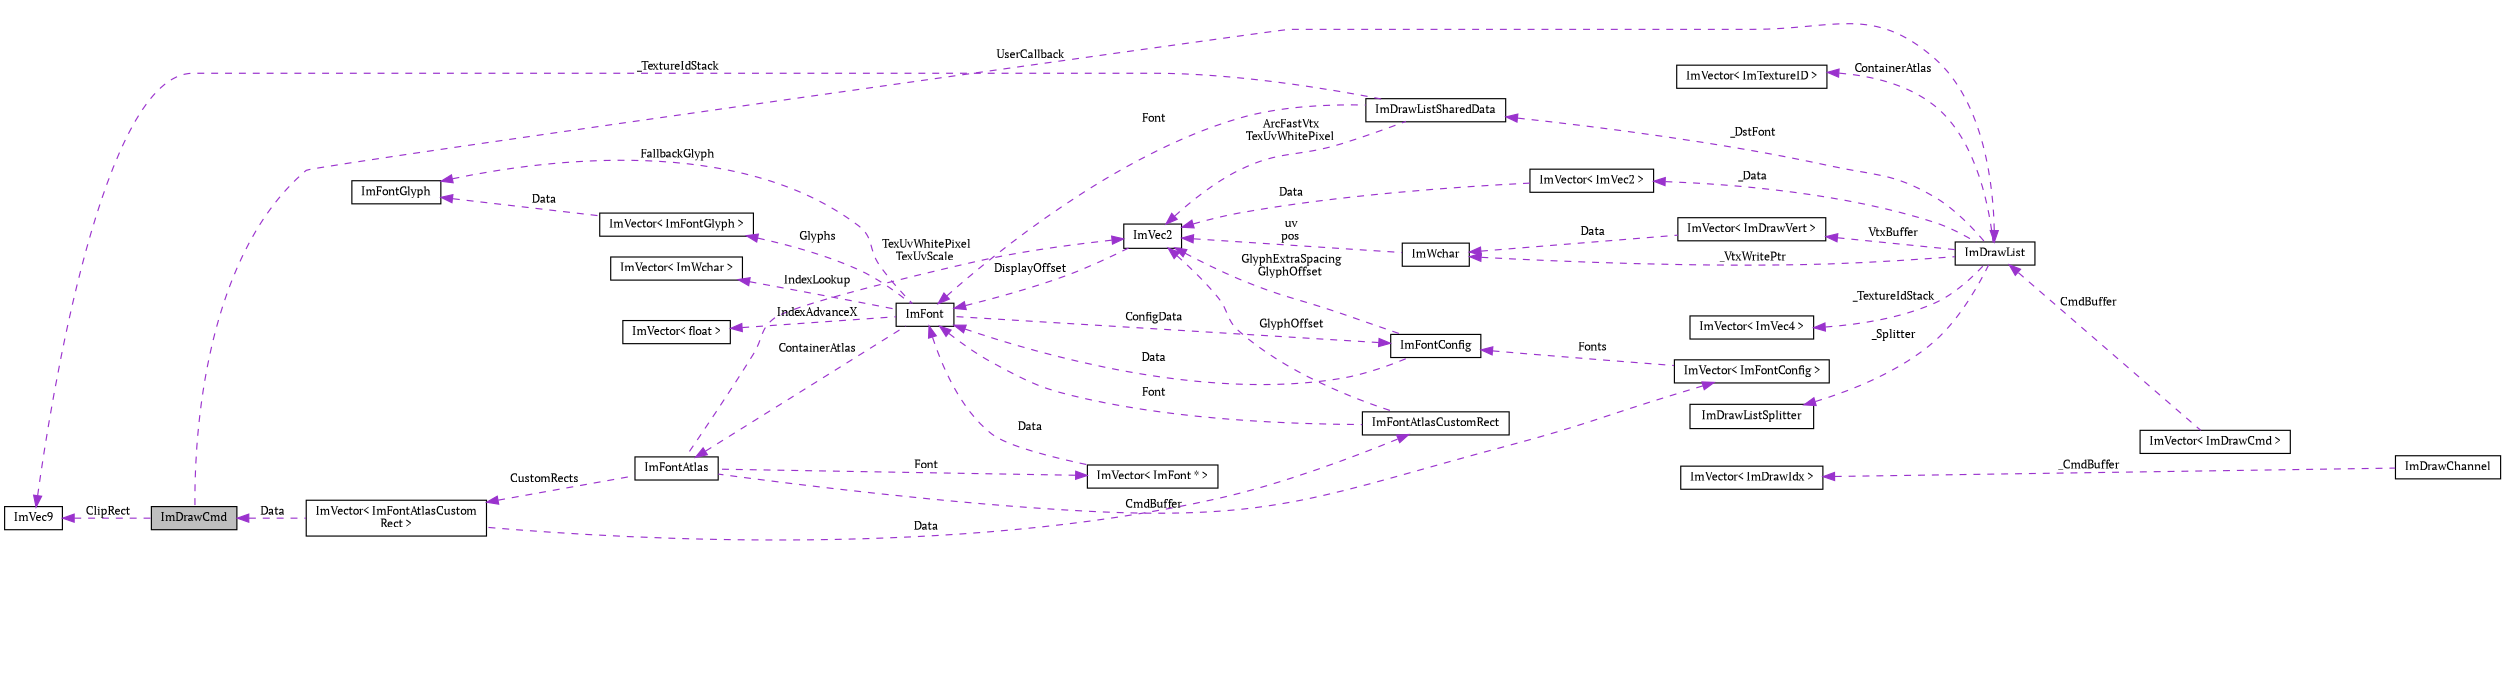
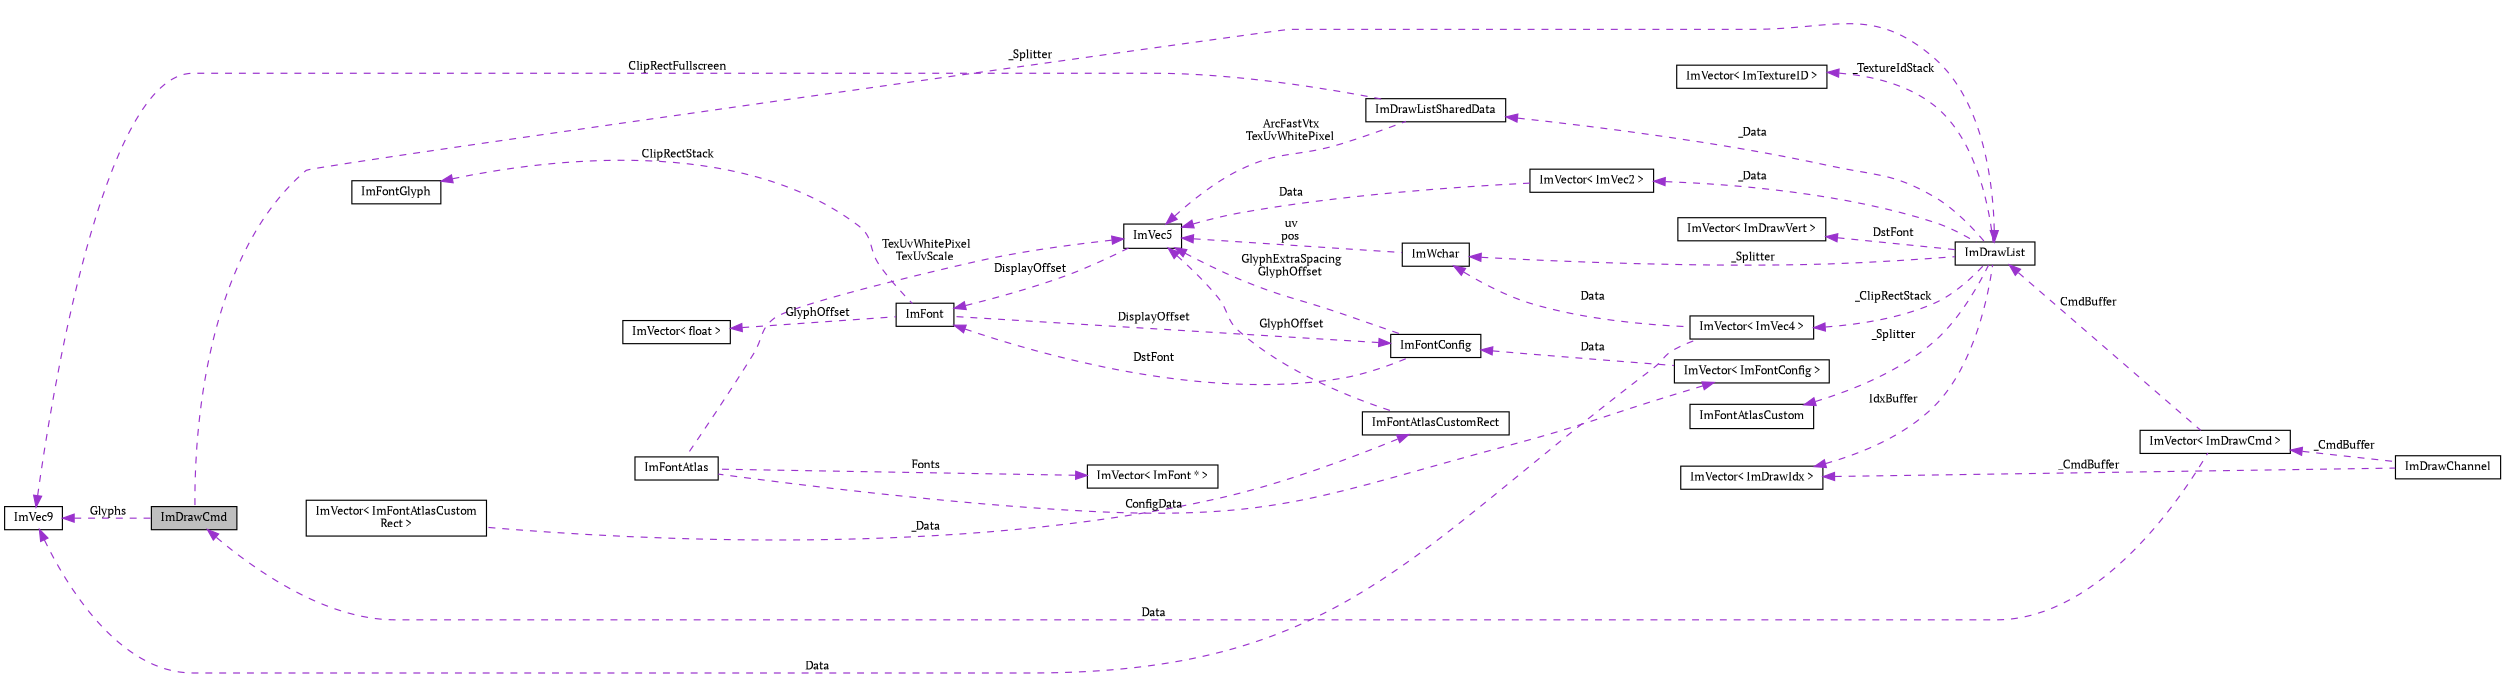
edge "ImDrawCmd" -> "ImDrawList": label " UserCallback" -> " _Splitter"
edge "ImDrawListSharedData" -> "ImVec9": label " _TextureIdStack" -> " ClipRectFullscreen"
edge "ImDrawList" -> "ImVector< ImTextureID >": label " ContainerAtlas" -> " _TextureIdStack"
edge "ImDrawList" -> "ImDrawListSharedData": label " _DstFont" -> " _Data"
edge "ImFont" -> "ImFontGlyph": label " FallbackGlyph" -> " ClipRectStack"
edge "ImDrawListSharedData" -> "ImFont": removed, label "Font"
node "ImVector< ImFontGlyph >": removed
edge "ImDrawList" -> "ImVector< ImDrawVert >": label " VtxBuffer" -> " DstFont"
node "ImVec2": label "ImVec2" -> "ImVec5"
edge "ImVector< ImDrawVert >" -> "ImWchar": now "ImVector< ImVec4 >" -> "ImWchar"
edge "ImDrawList" -> "ImWchar": label " _VtxWritePtr" -> " _Splitter"
node "ImVector< ImWchar >": removed
edge "ImDrawList" -> "ImVector< ImVec4 >": label " _TextureIdStack" -> " _ClipRectStack"
edge "ImFont" -> "ImVector< float >": label " IndexAdvanceX" -> " GlyphOffset"
edge "ImFont" -> "ImFontConfig": label " ConfigData" -> " DisplayOffset"
edge "ImVector< ImFontConfig >" -> "ImFontConfig": label " Fonts" -> " Data"
edge "ImFontConfig" -> "ImFont": label " Data" -> " DstFont"
edge "ImFont" -> "ImFontAtlas": removed, label "ContainerAtlas"
edge "ImDrawList" -> "ImVector< ImDrawIdx >": added, label "IdxBuffer"
edge "ImFontAtlasCustomRect" -> "ImFont": removed, label "Font"
node "ImDrawListSplitter": label "ImDrawListSplitter" -> "ImFontAtlasCustom"
edge "ImVector< ImFont * >" -> "ImFont": removed, label "Data"
edge "ImDrawChannel" -> "ImVector< ImDrawCmd >": added, label "_CmdBuffer"
edge "ImFontAtlas" -> "ImVector< ImFont * >": label " Font" -> " Fonts"
edge "ImFontAtlas" -> "ImVector< ImFontAtlasCustom Rect >": removed, label "CustomRects"
edge "ImFontAtlas" -> "ImVector< ImFontConfig >": label " CmdBuffer" -> " ConfigData"
edge "ImDrawCmd" -> "ImVec9": label " ClipRect" -> " Glyphs"
edge "ImVector< ImFontAtlasCustom Rect >" -> "ImDrawCmd": now "ImVector< ImDrawCmd >" -> "ImDrawCmd"
edge "ImVector< ImFontAtlasCustom Rect >" -> "ImFontAtlasCustomRect": label " Data" -> " _Data"
edge "ImVector< ImVec4 >" -> "ImVec9": added, label "Data"
